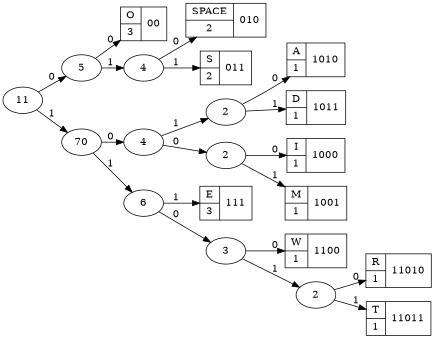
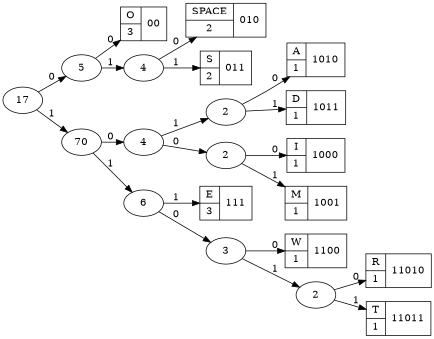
node "11": label "11" -> "17"
